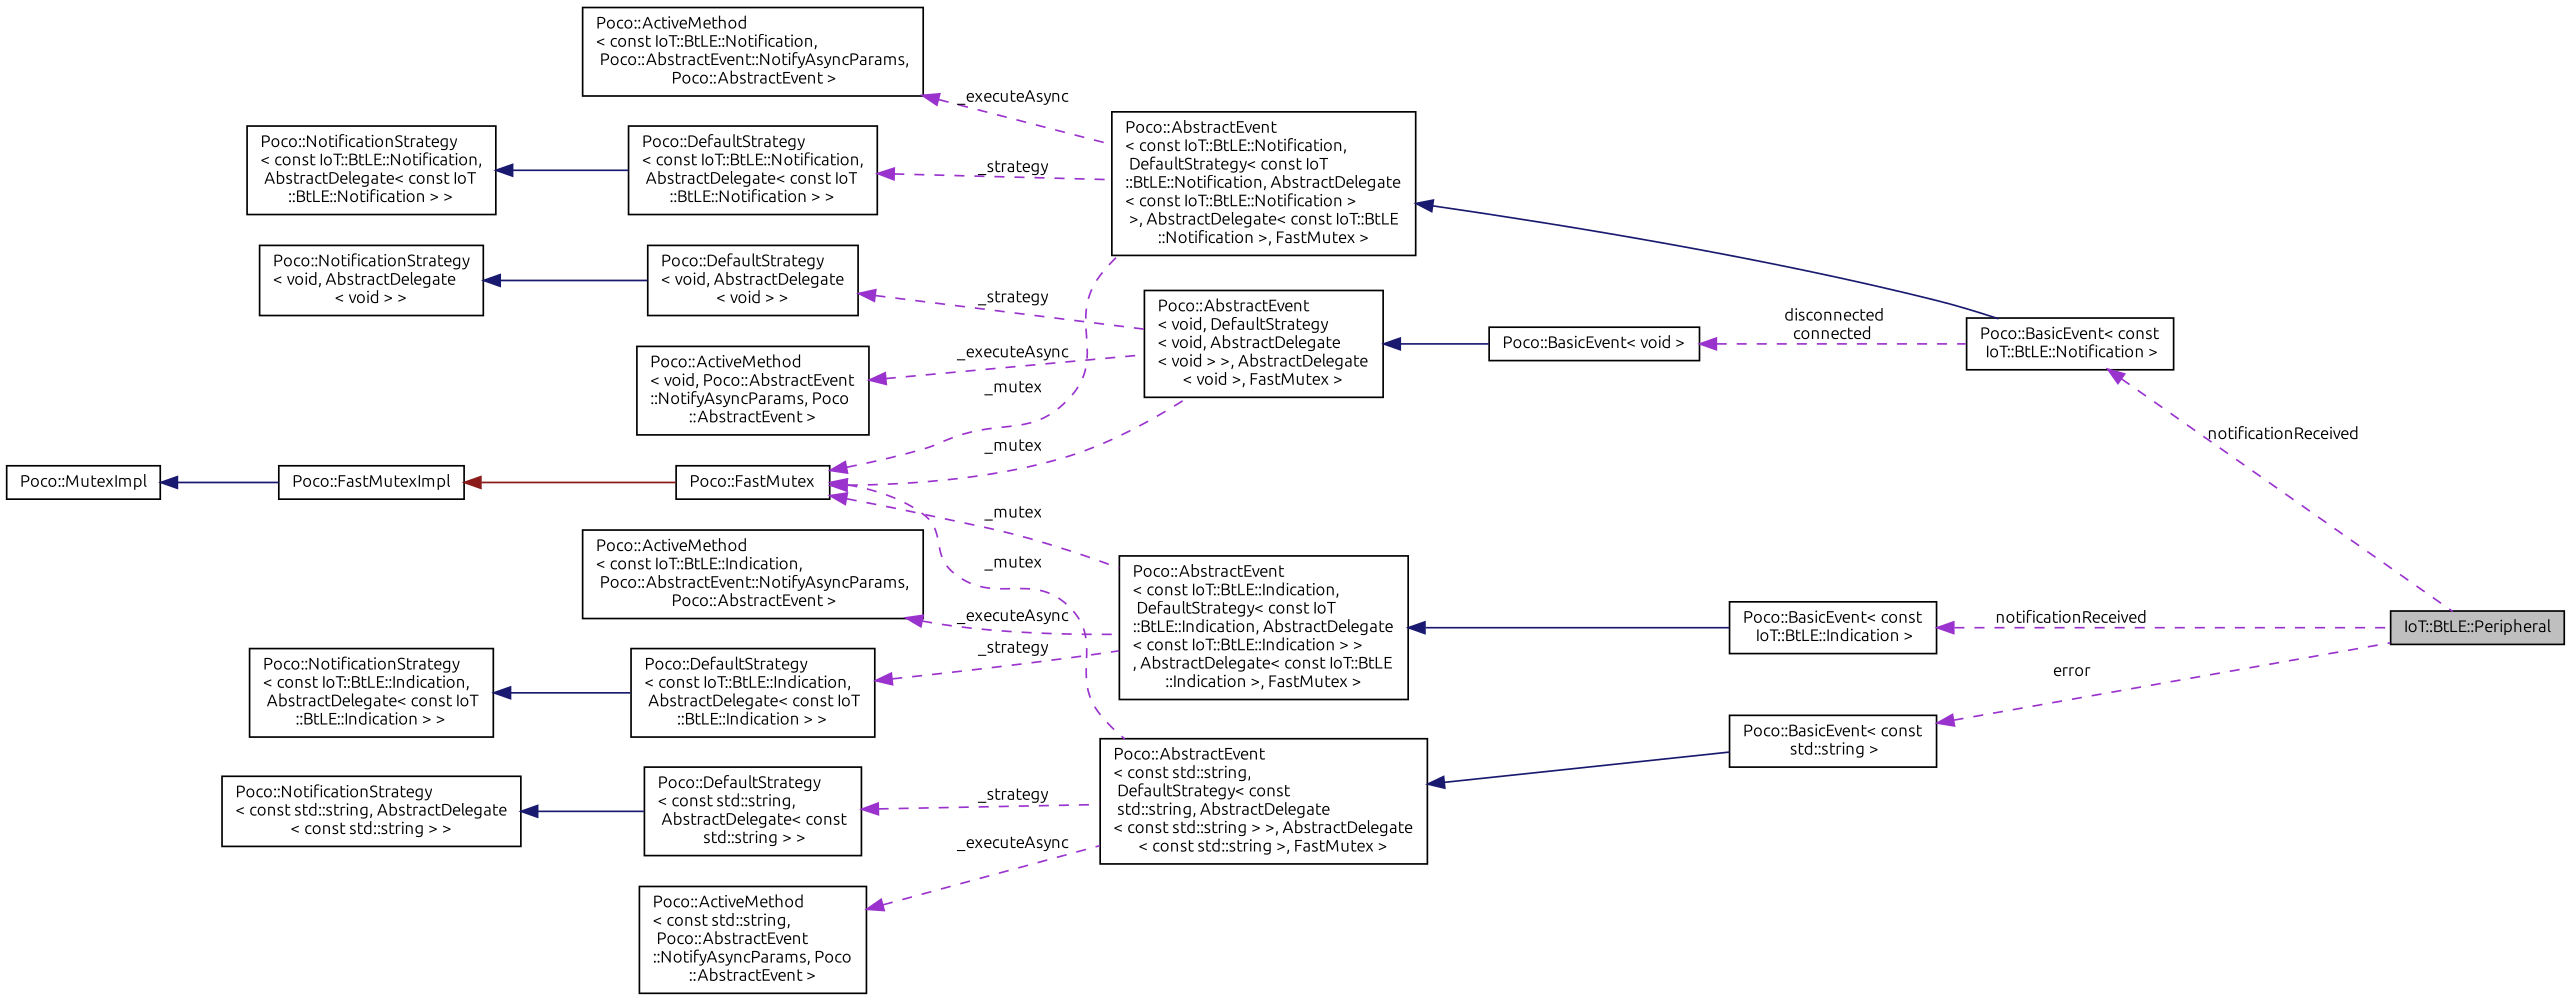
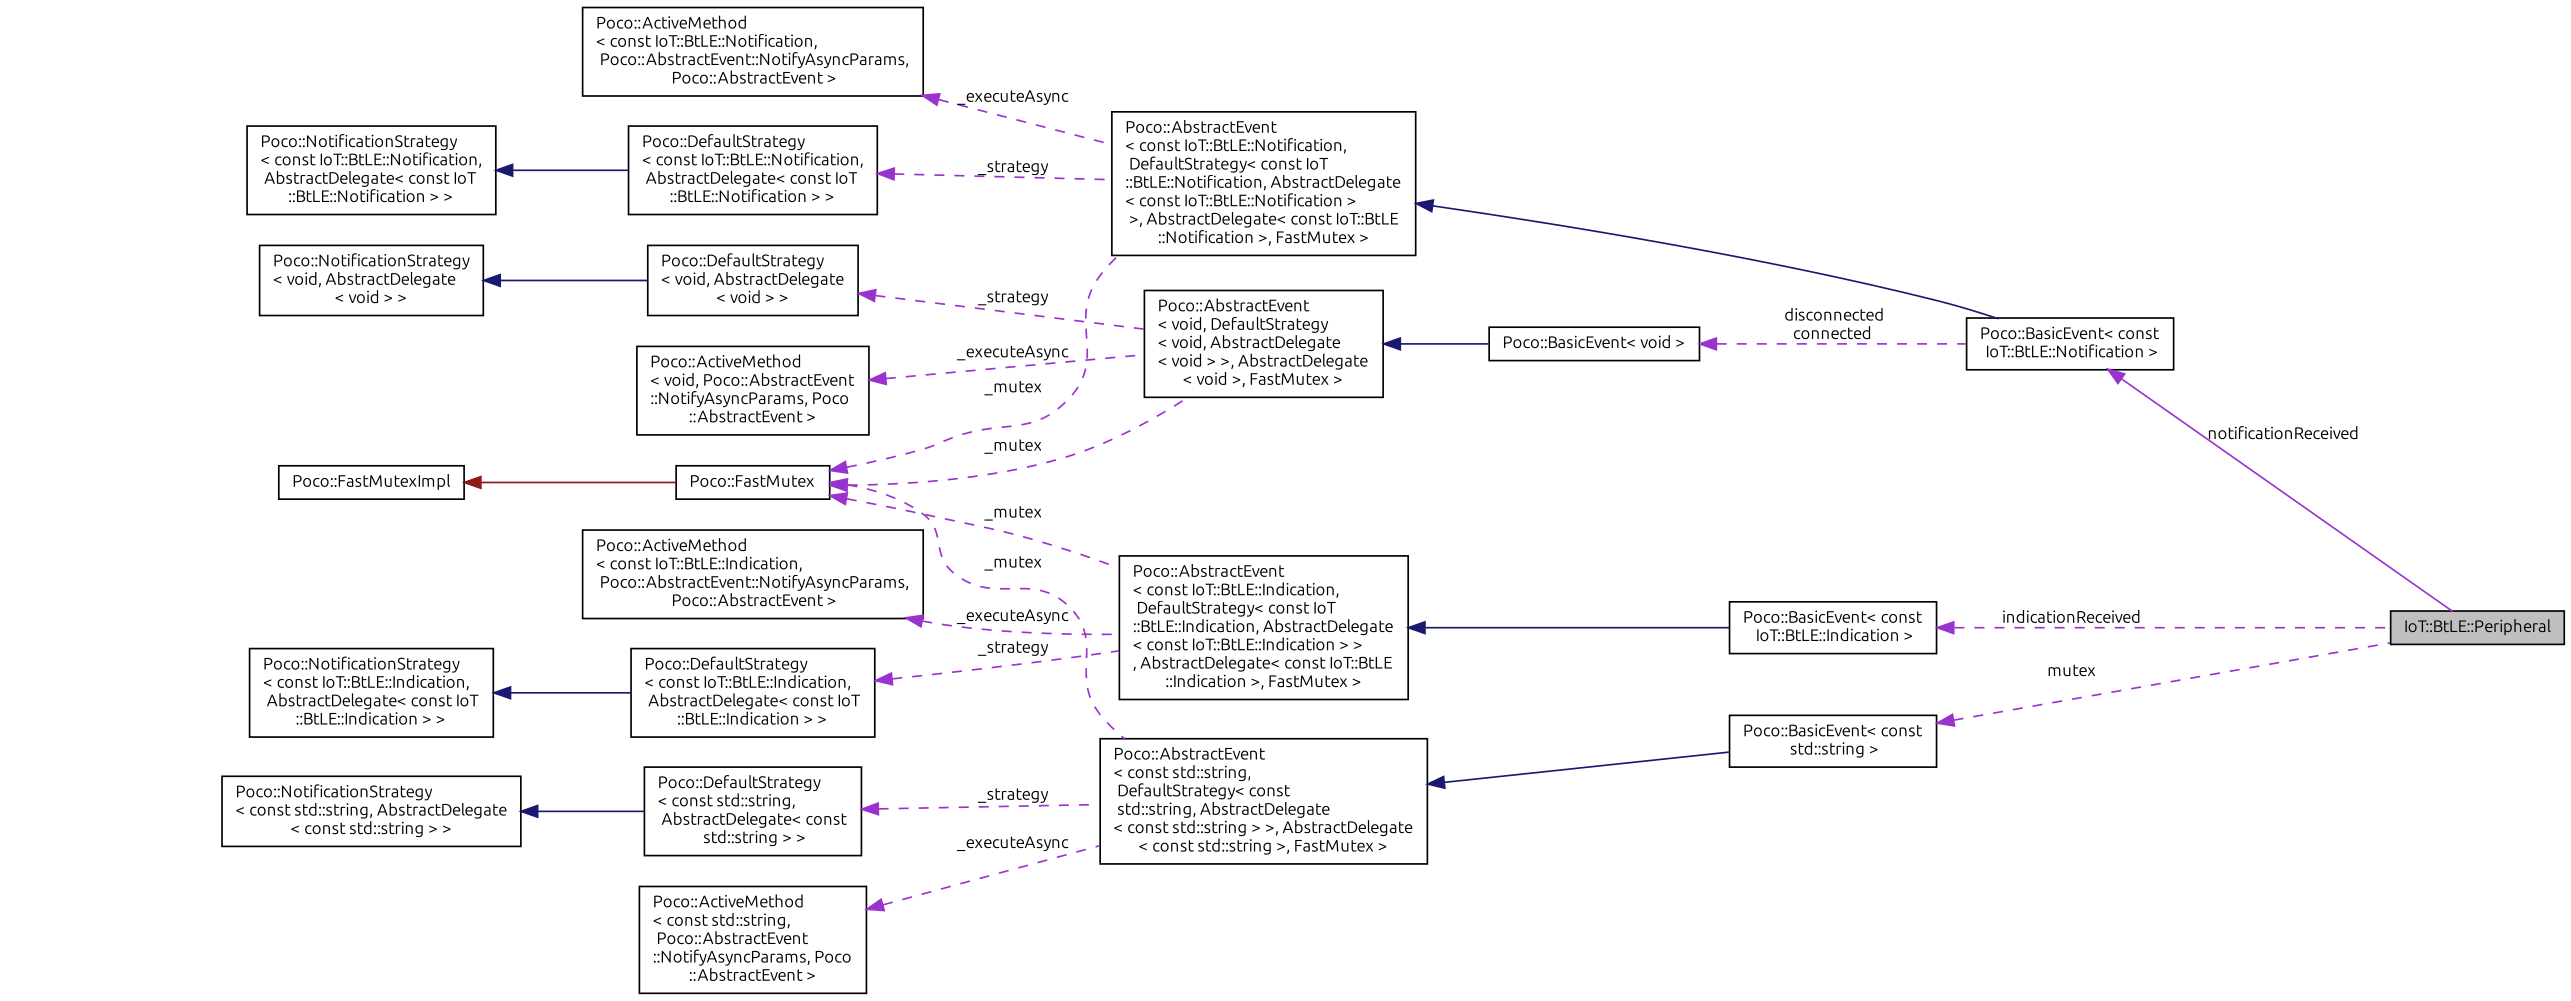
node "Poco::MutexImpl": removed
edge "IoT::BtLE::Peripheral" -> "Poco::BasicEvent< const IoT::BtLE::Notification >": style dashed -> solid
edge "IoT::BtLE::Peripheral" -> "Poco::BasicEvent< const IoT::BtLE::Indication >": label " notificationReceived" -> " indicationReceived"
edge "IoT::BtLE::Peripheral" -> "Poco::BasicEvent< const std::string >": label " error" -> " mutex"
